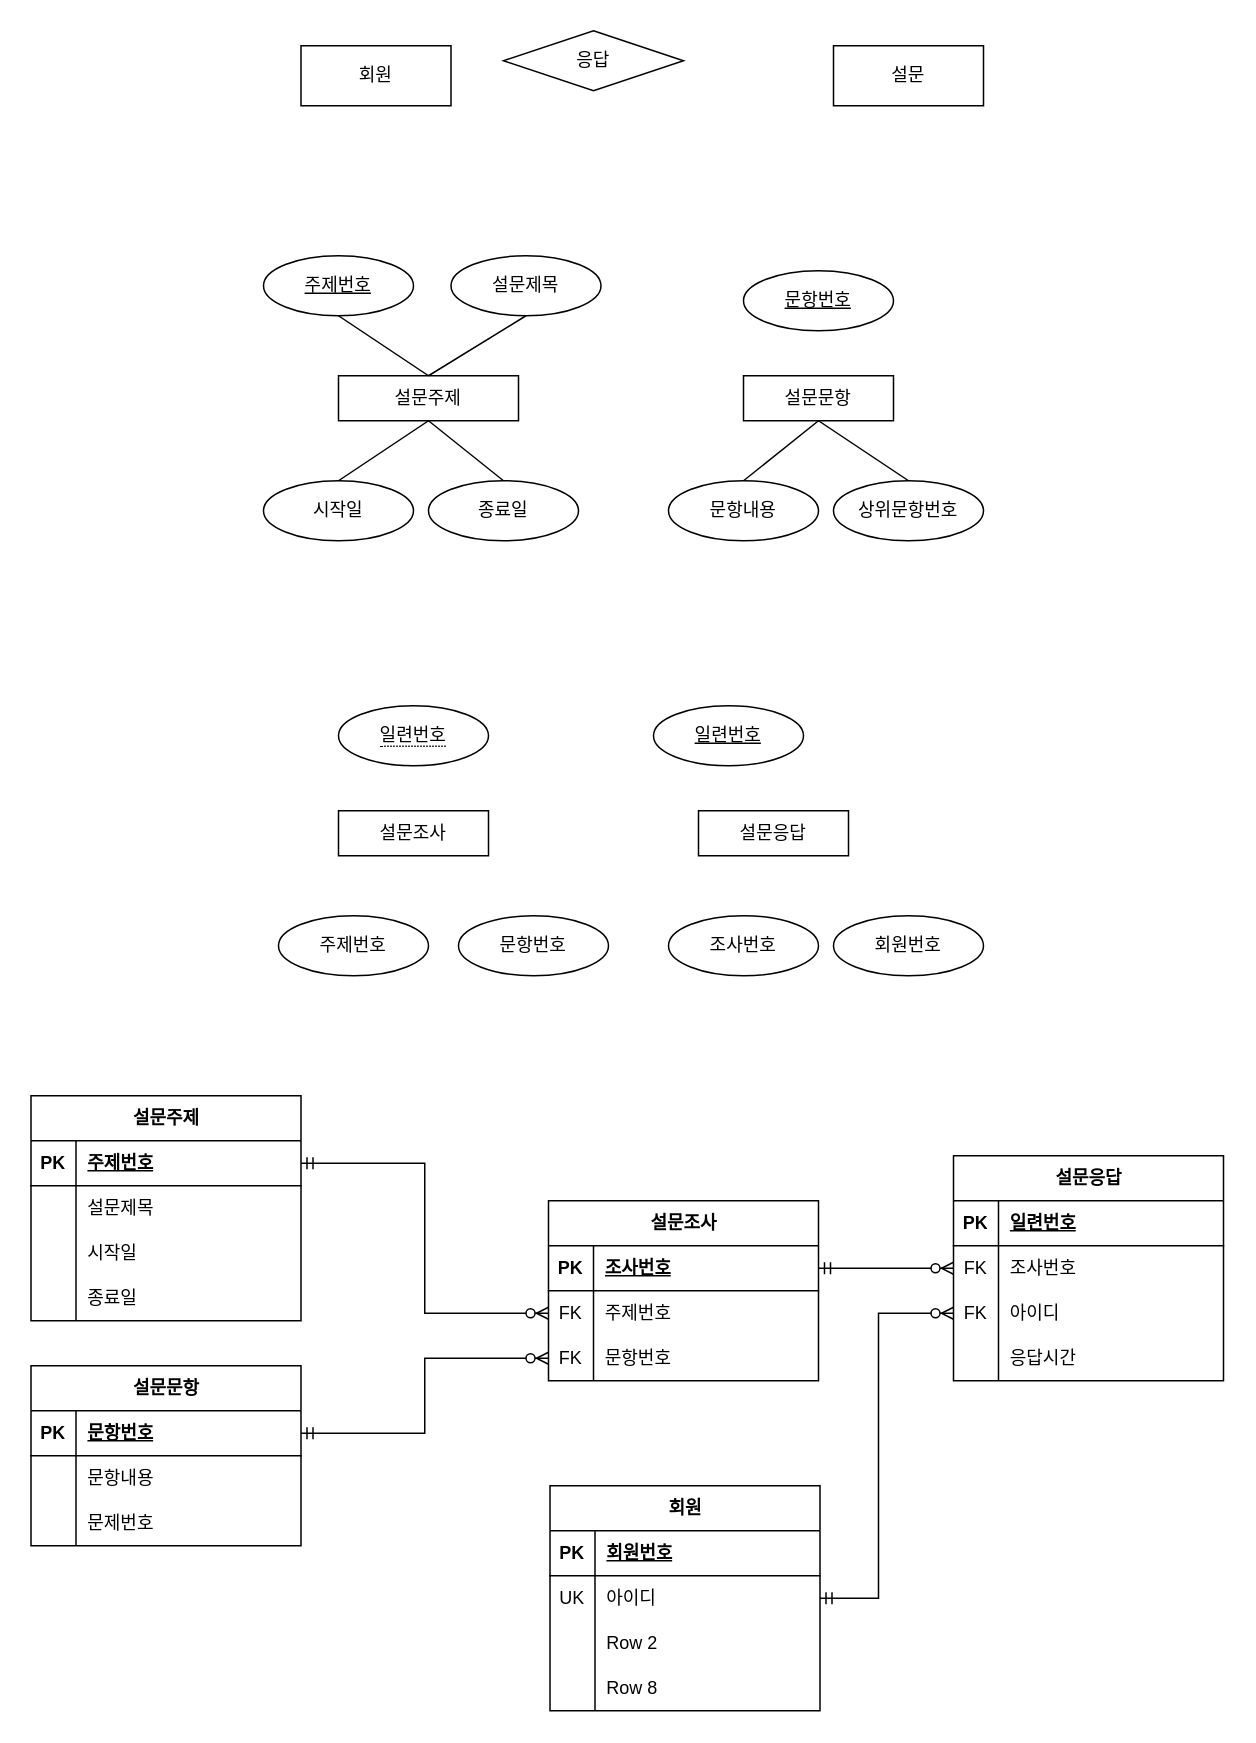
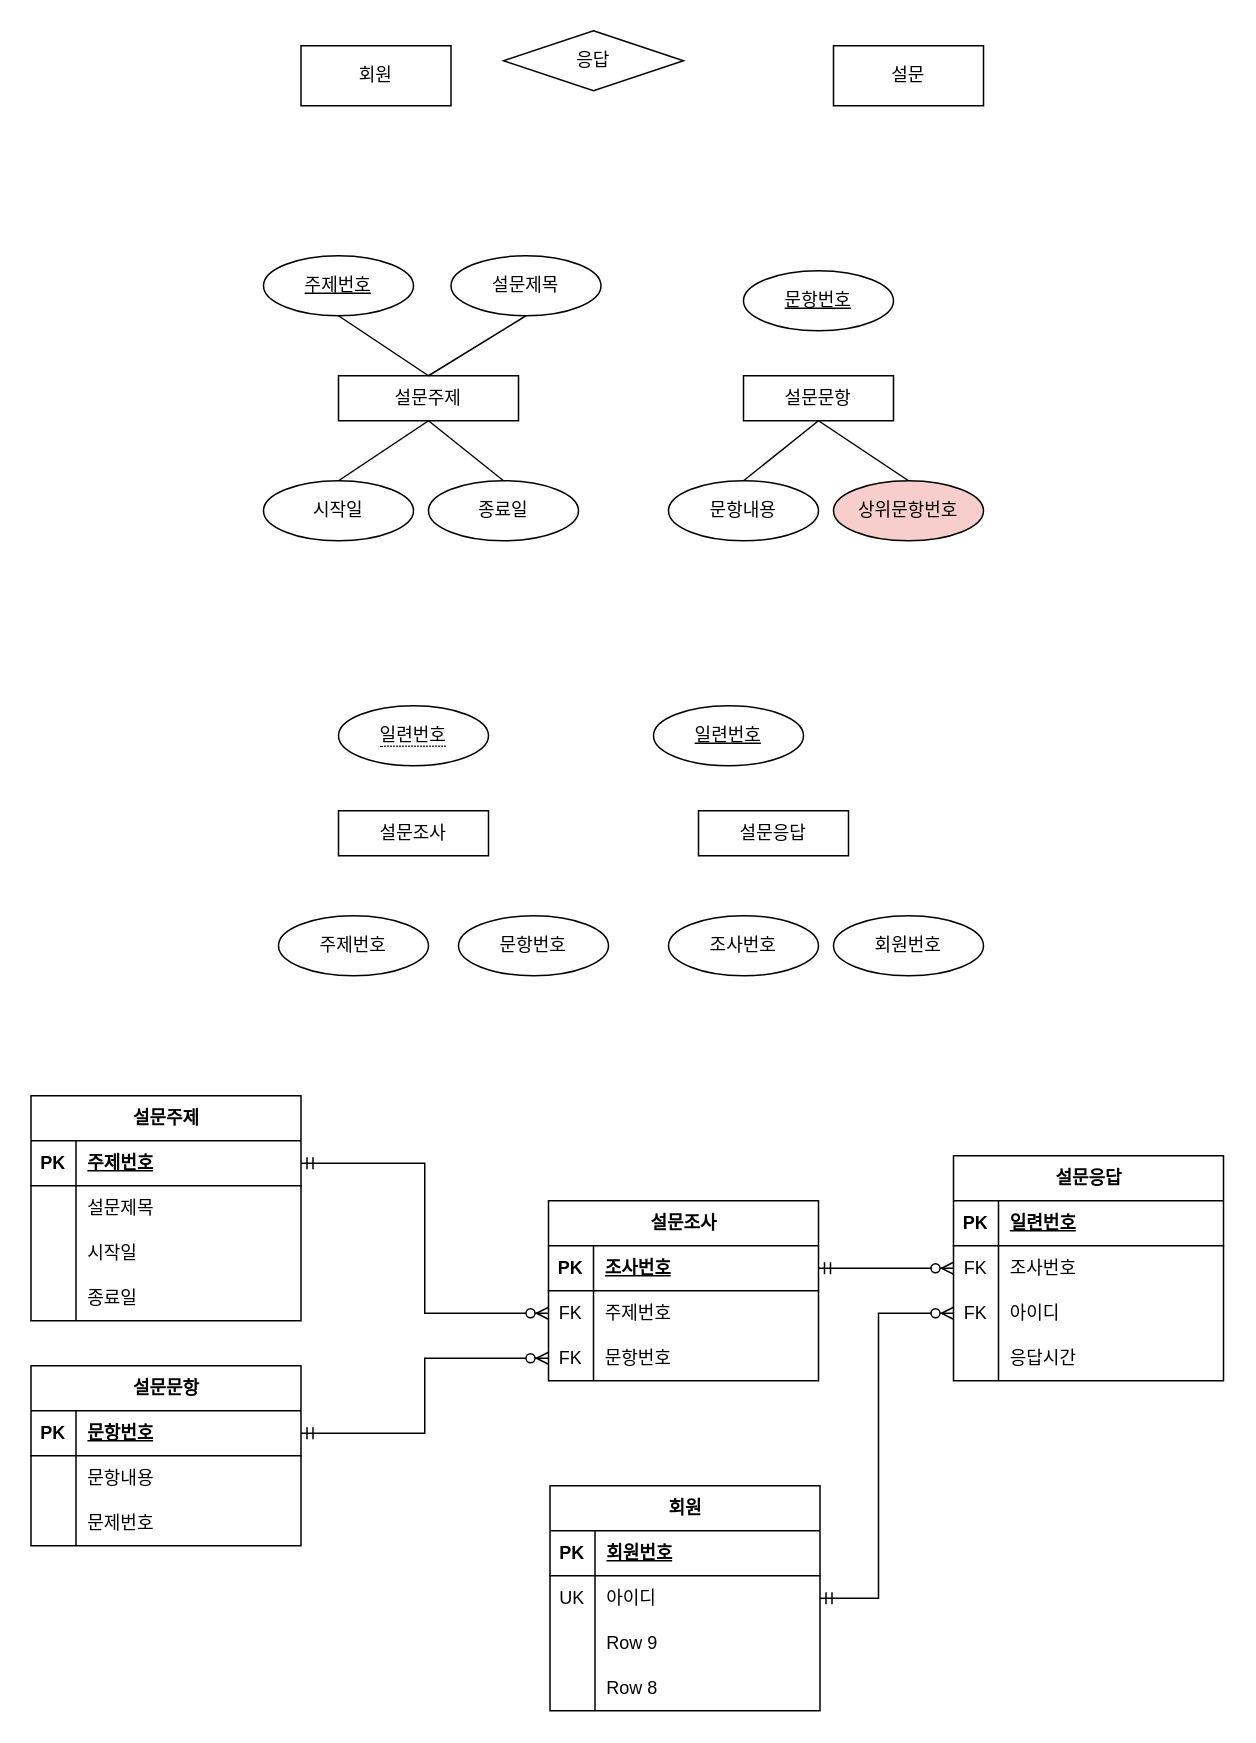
node "상위문항번호": fillcolor #ffffff -> #f8cecc
node "Row 2": label "Row 2" -> "Row 9"
